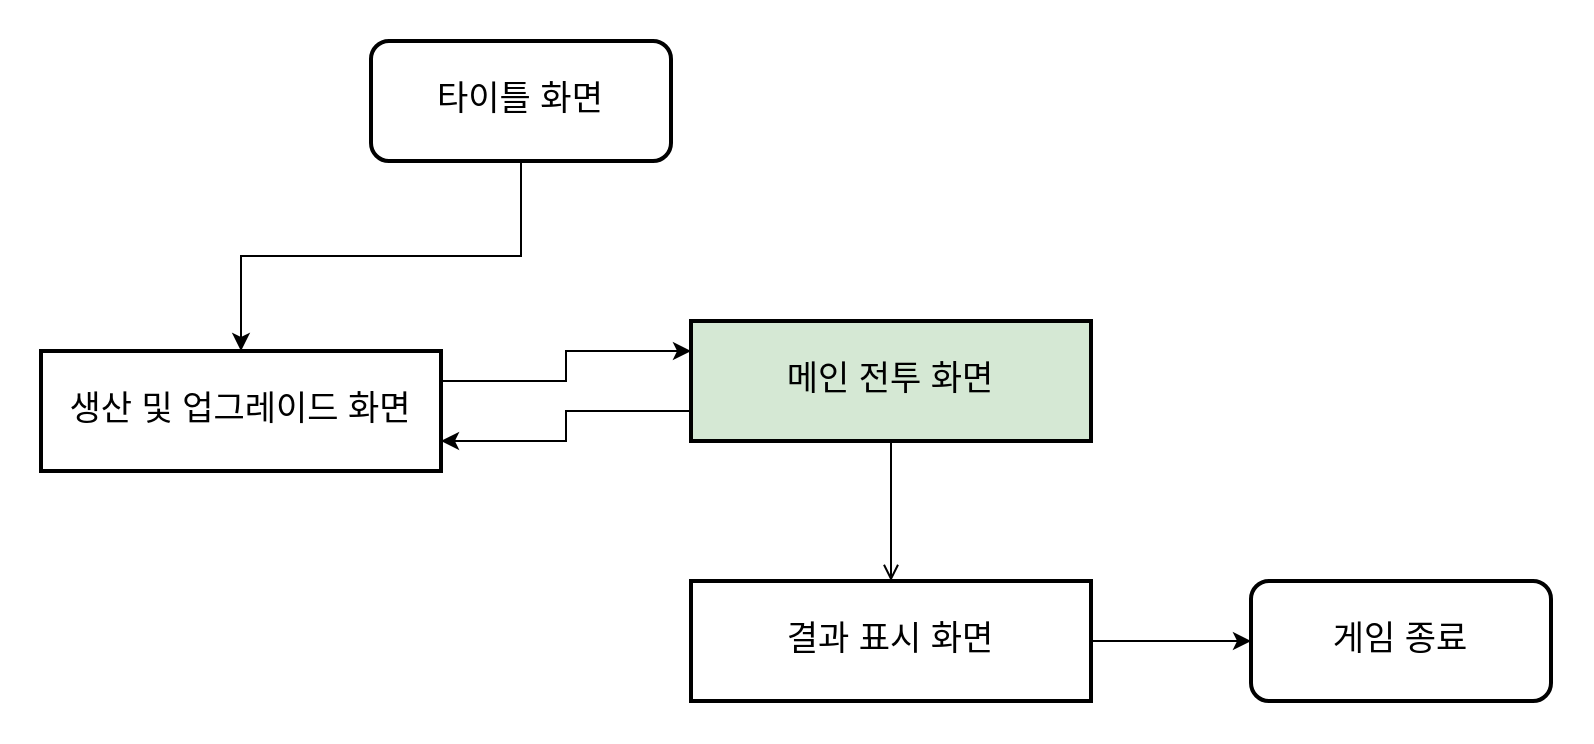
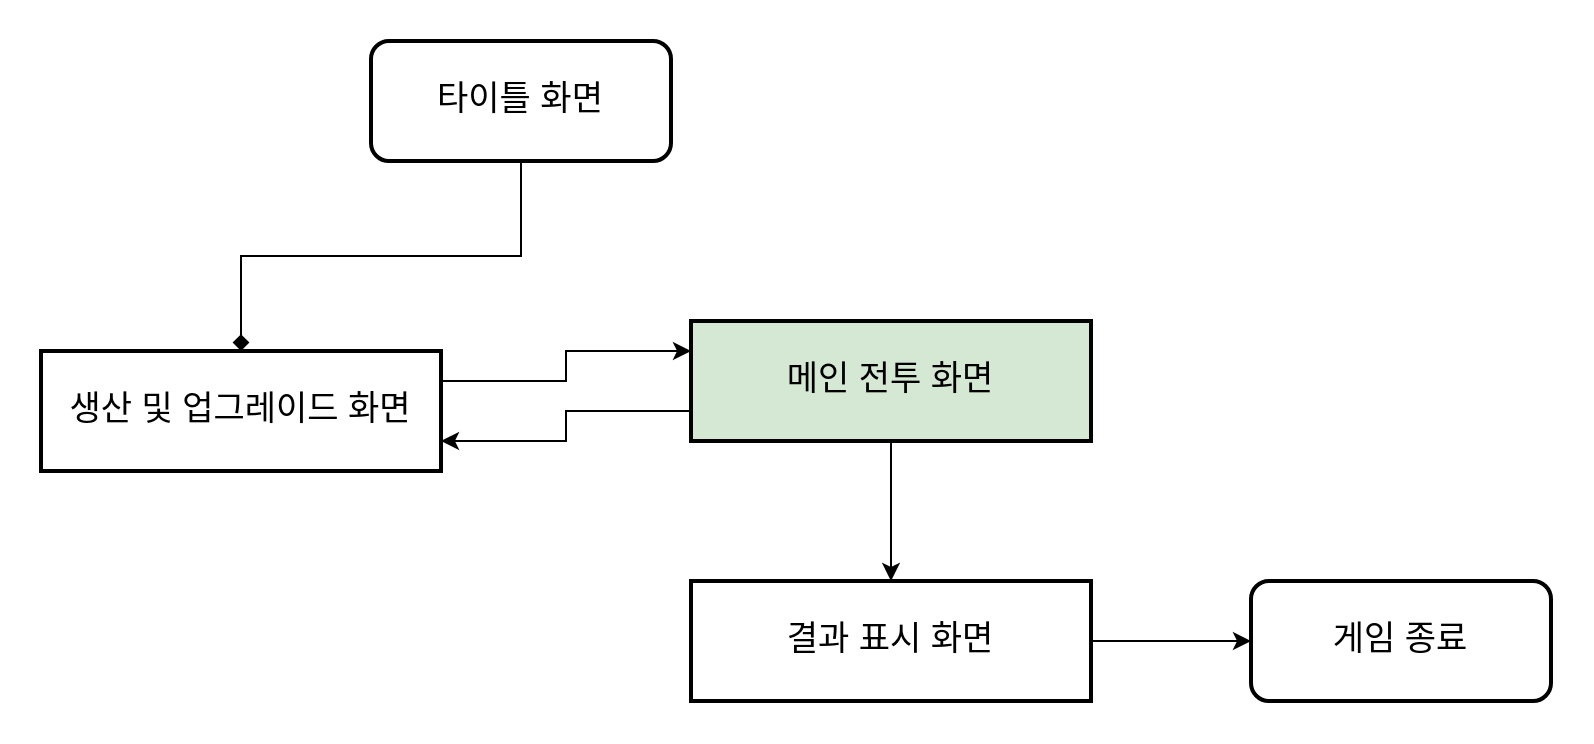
edge "타이틀 화면" -> "생산 및 업그레이드 화면": arrowhead classic -> diamond
edge "메인 전투 화면" -> "결과 표시 화면": arrowhead open -> classic
